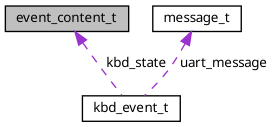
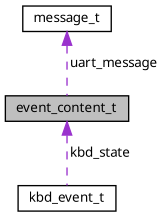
edge "kbd_event_t" -> "message_t": now "event_content_t" -> "message_t"
